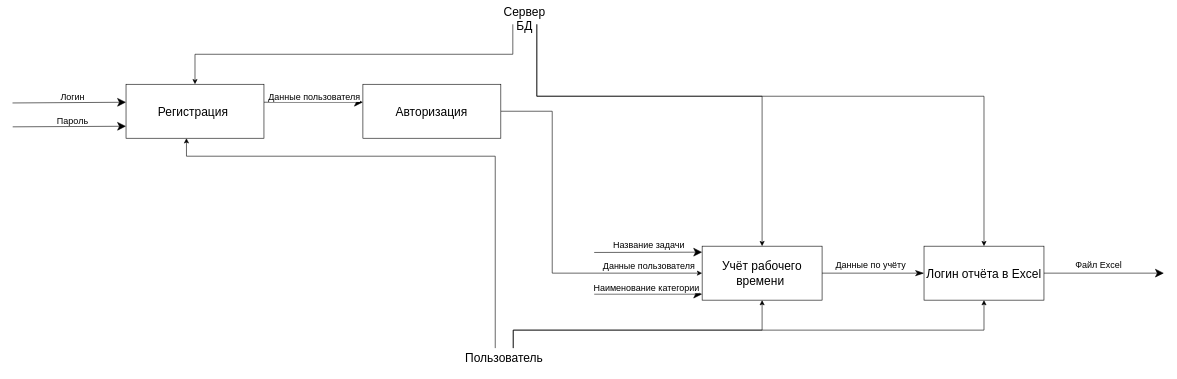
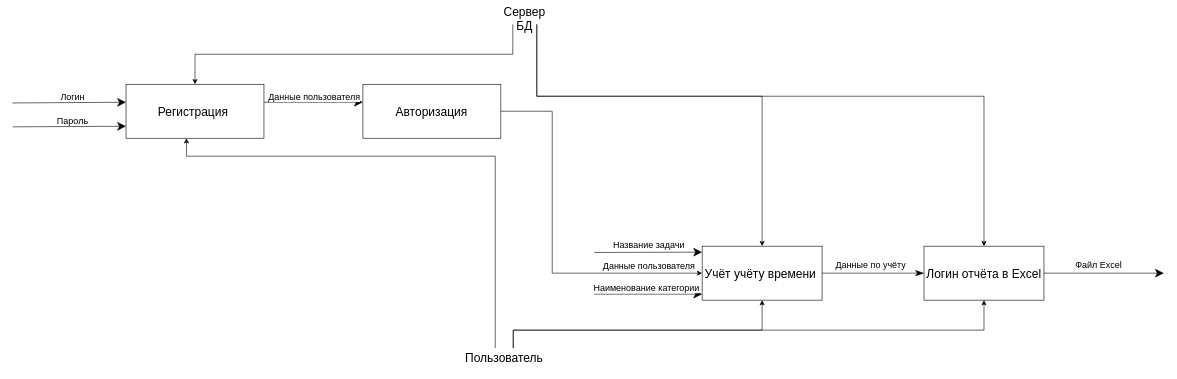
node "Учёт рабочего времени": label "Учёт рабочего времени" -> "Учёт учёту времени"
